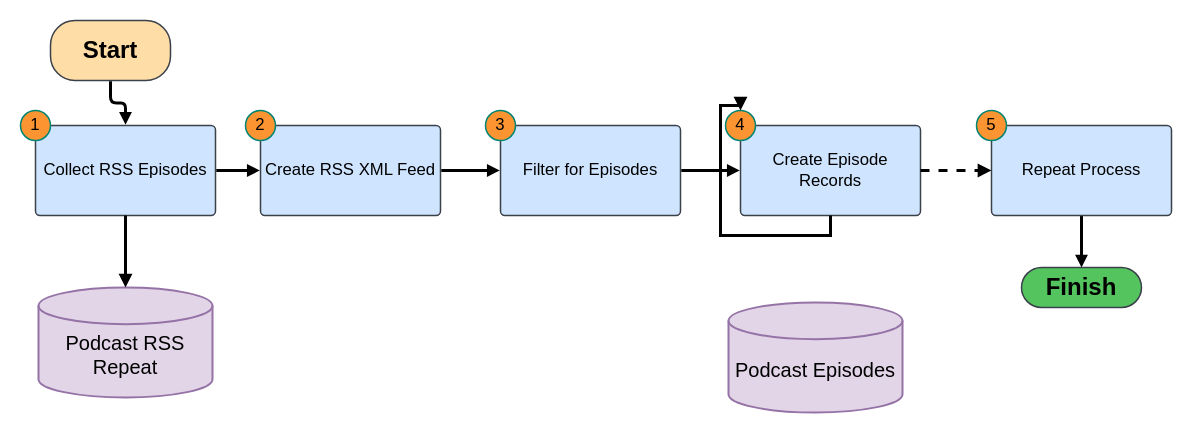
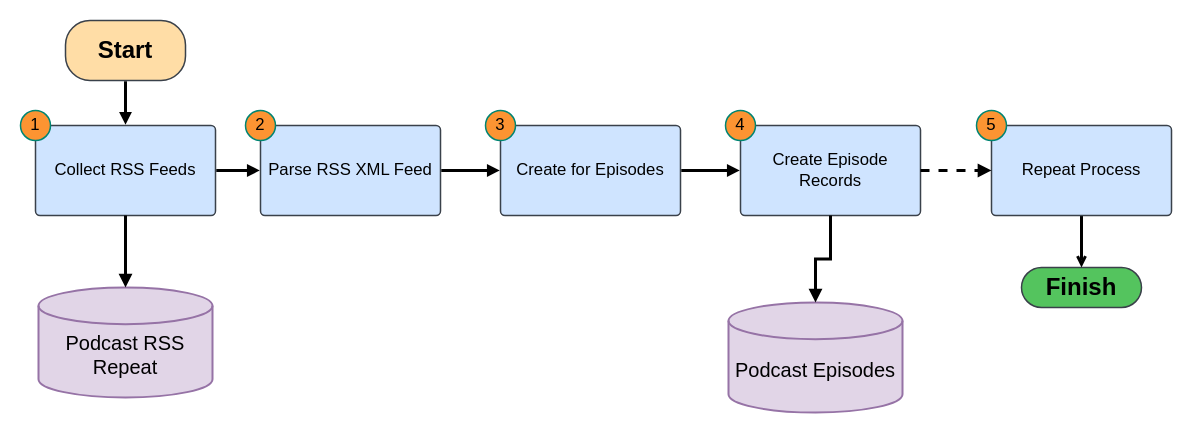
node "Start": moved (111, 51) -> (126, 51)
node "Collect RSS Episodes": label "Collect RSS Episodes" -> "Collect RSS Feeds"
node "Create RSS XML Feed": label "Create RSS XML Feed" -> "Parse RSS XML Feed"
node "Filter for Episodes": label "Filter for Episodes" -> "Create for Episodes"
edge "Create Episode Records" -> "4": now "Create Episode Records" -> "Podcast Episodes"
edge "Repeat Process" -> "Finish": arrowhead block -> open
